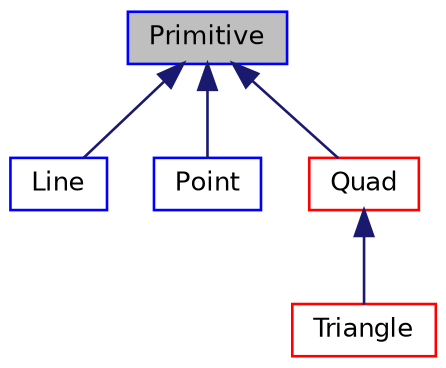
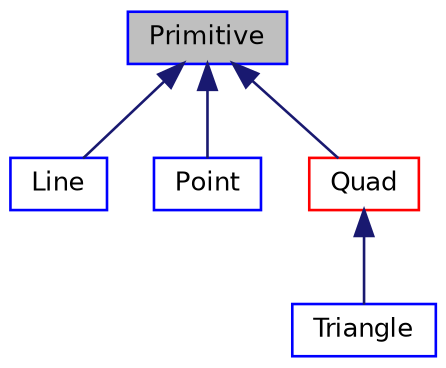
node "Triangle": color red -> blue
